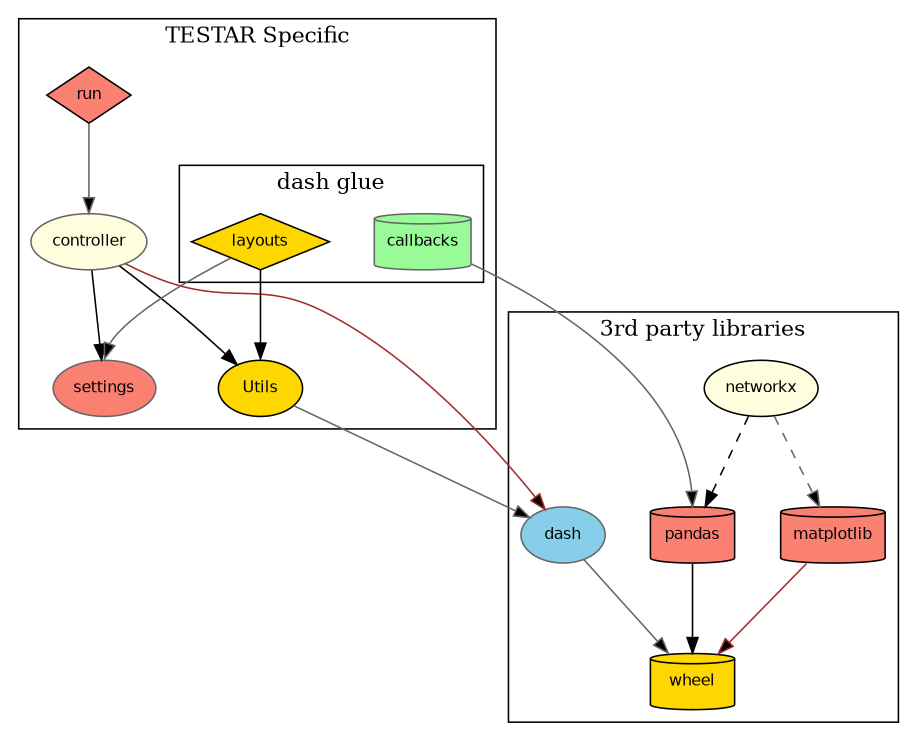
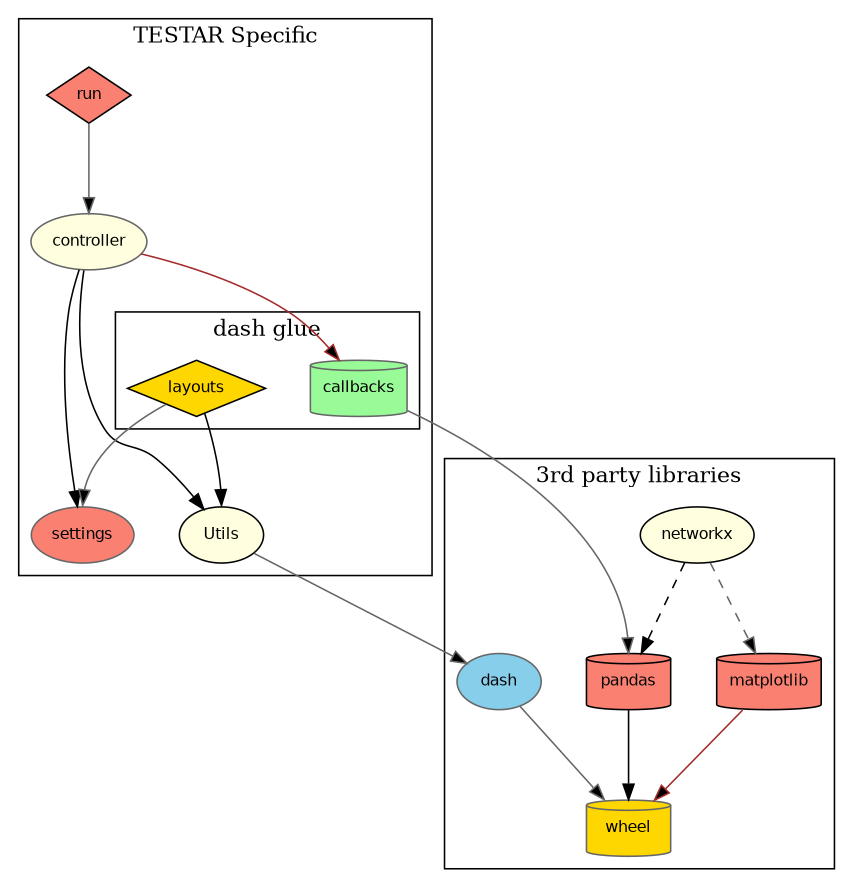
edge "controller" -> "dash": now "controller" -> "callbacks"
node "Utils": fillcolor gold -> lightyellow
node "wheel": color black -> gray40
